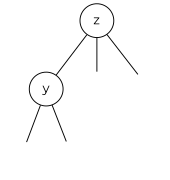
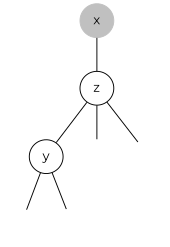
node "x": added
